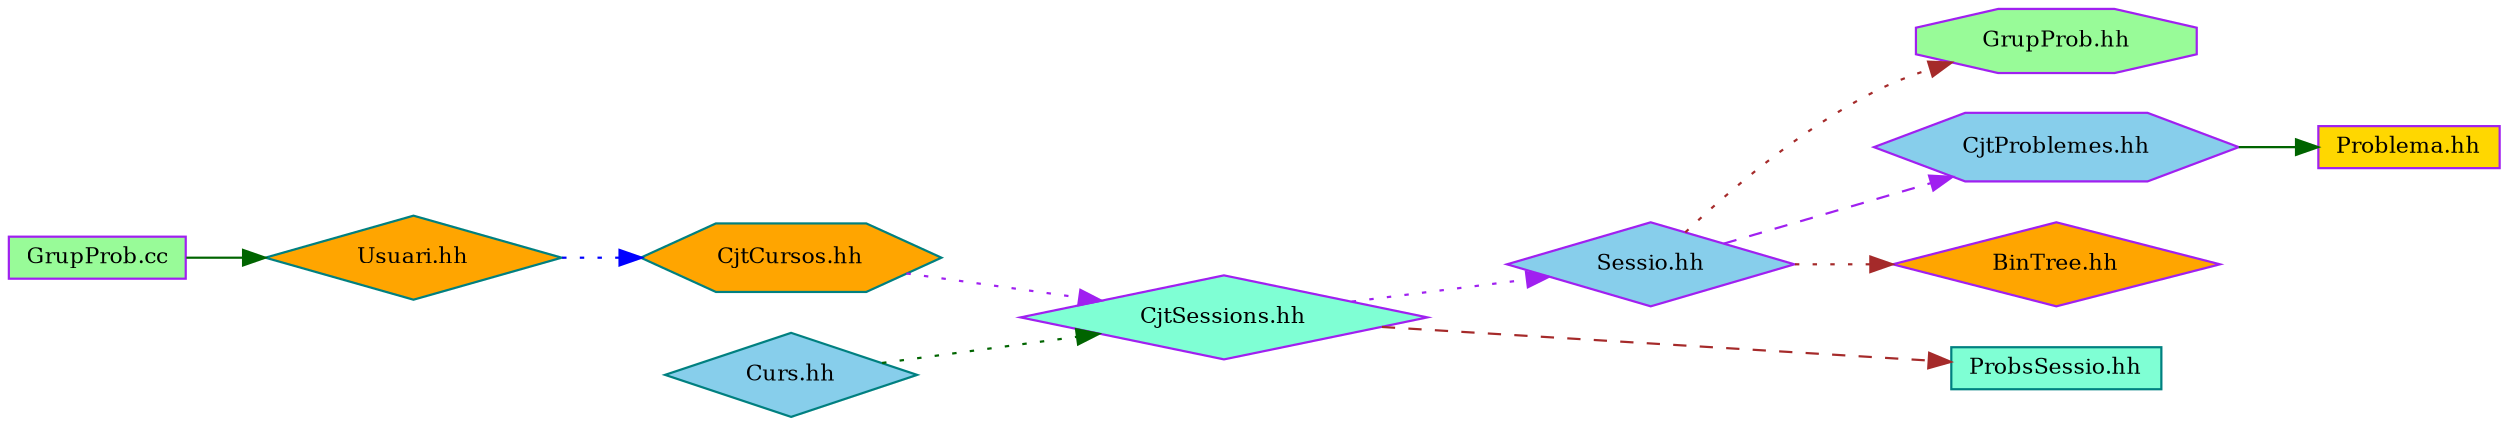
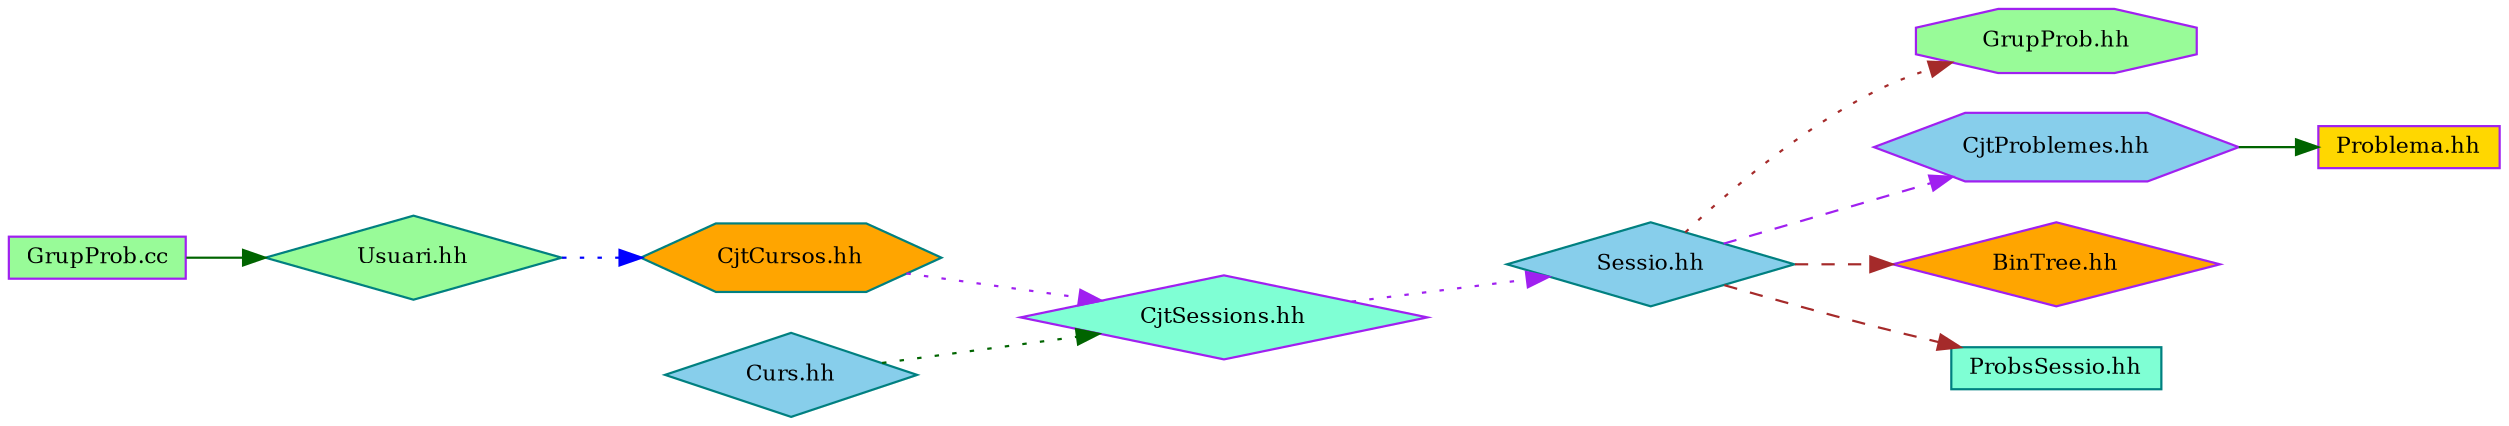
node "Usuari.hh": fillcolor orange -> palegreen
node "Sessio.hh": color purple -> teal
edge "Sessio.hh" -> "BinTree.hh": style dotted -> dashed
edge "CjtSessions.hh" -> "ProbsSessio.hh": now "Sessio.hh" -> "ProbsSessio.hh"
